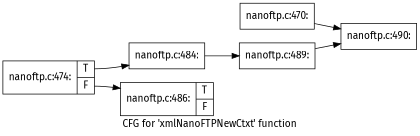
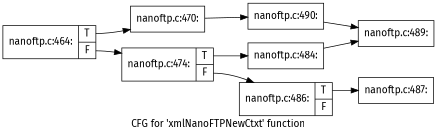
node "nanoftp.c:464:": added
edge "nanoftp.c:489:" -> "nanoftp.c:490:": reversed
node "nanoftp.c:487:": added
